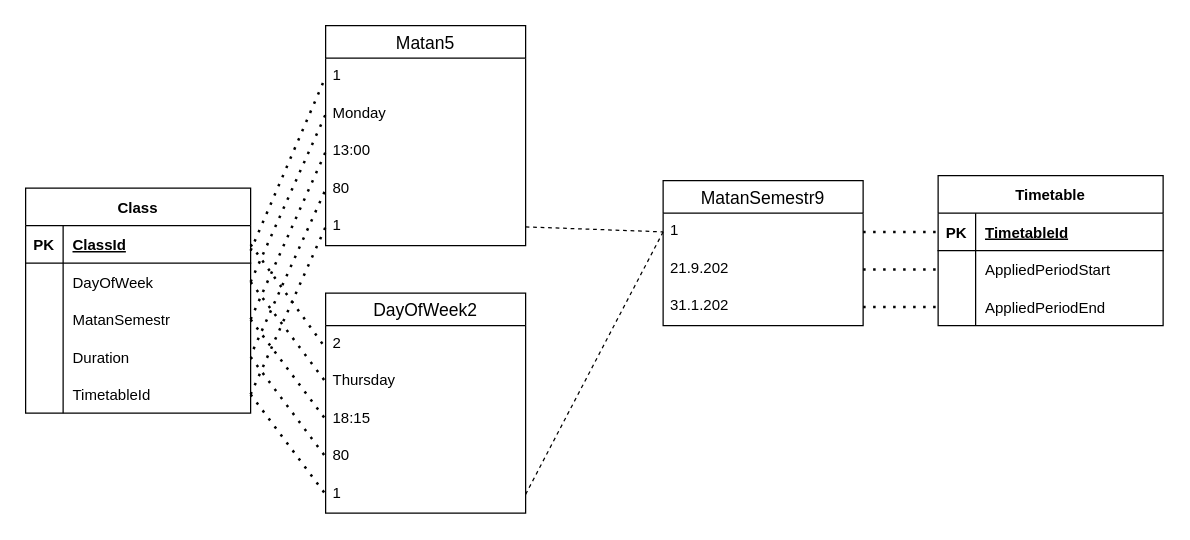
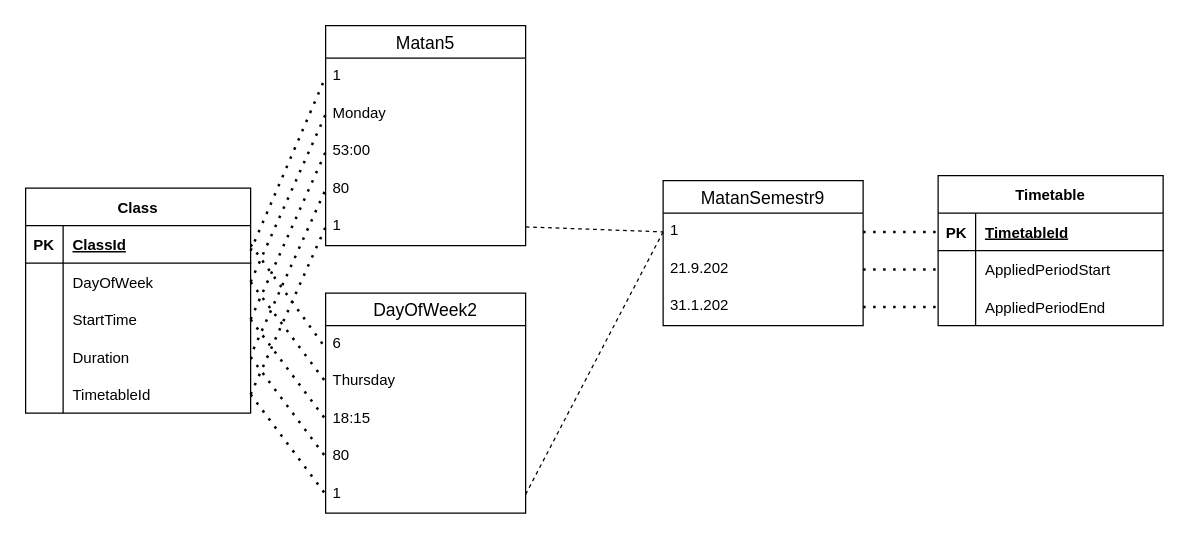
node "13:00": label "13:00" -> "53:00"
node "MatanSemestr": label "MatanSemestr" -> "StartTime"
node "2": label "2" -> "6"
